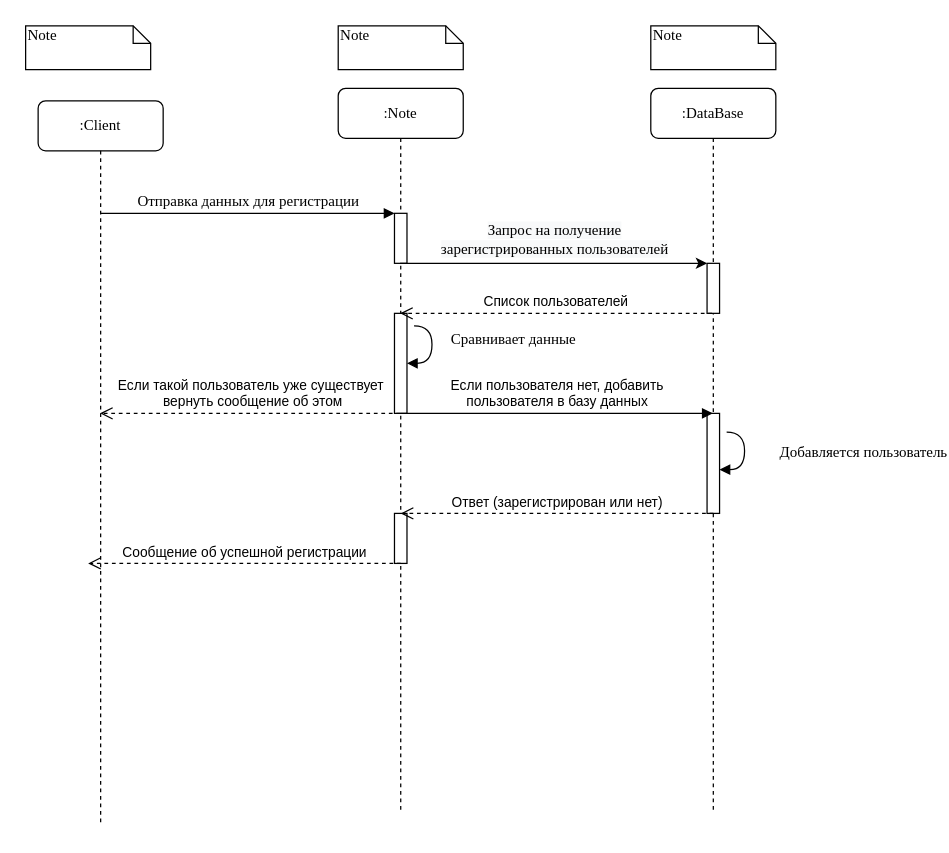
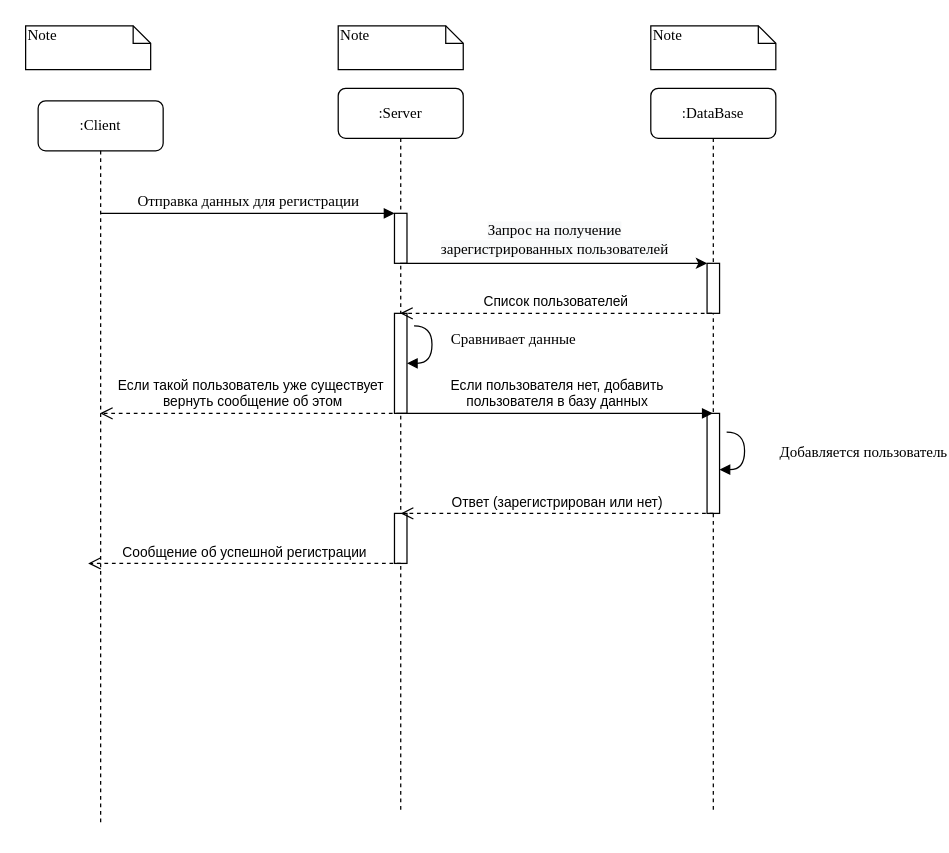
node ":Note": label ":Note" -> ":Server"
